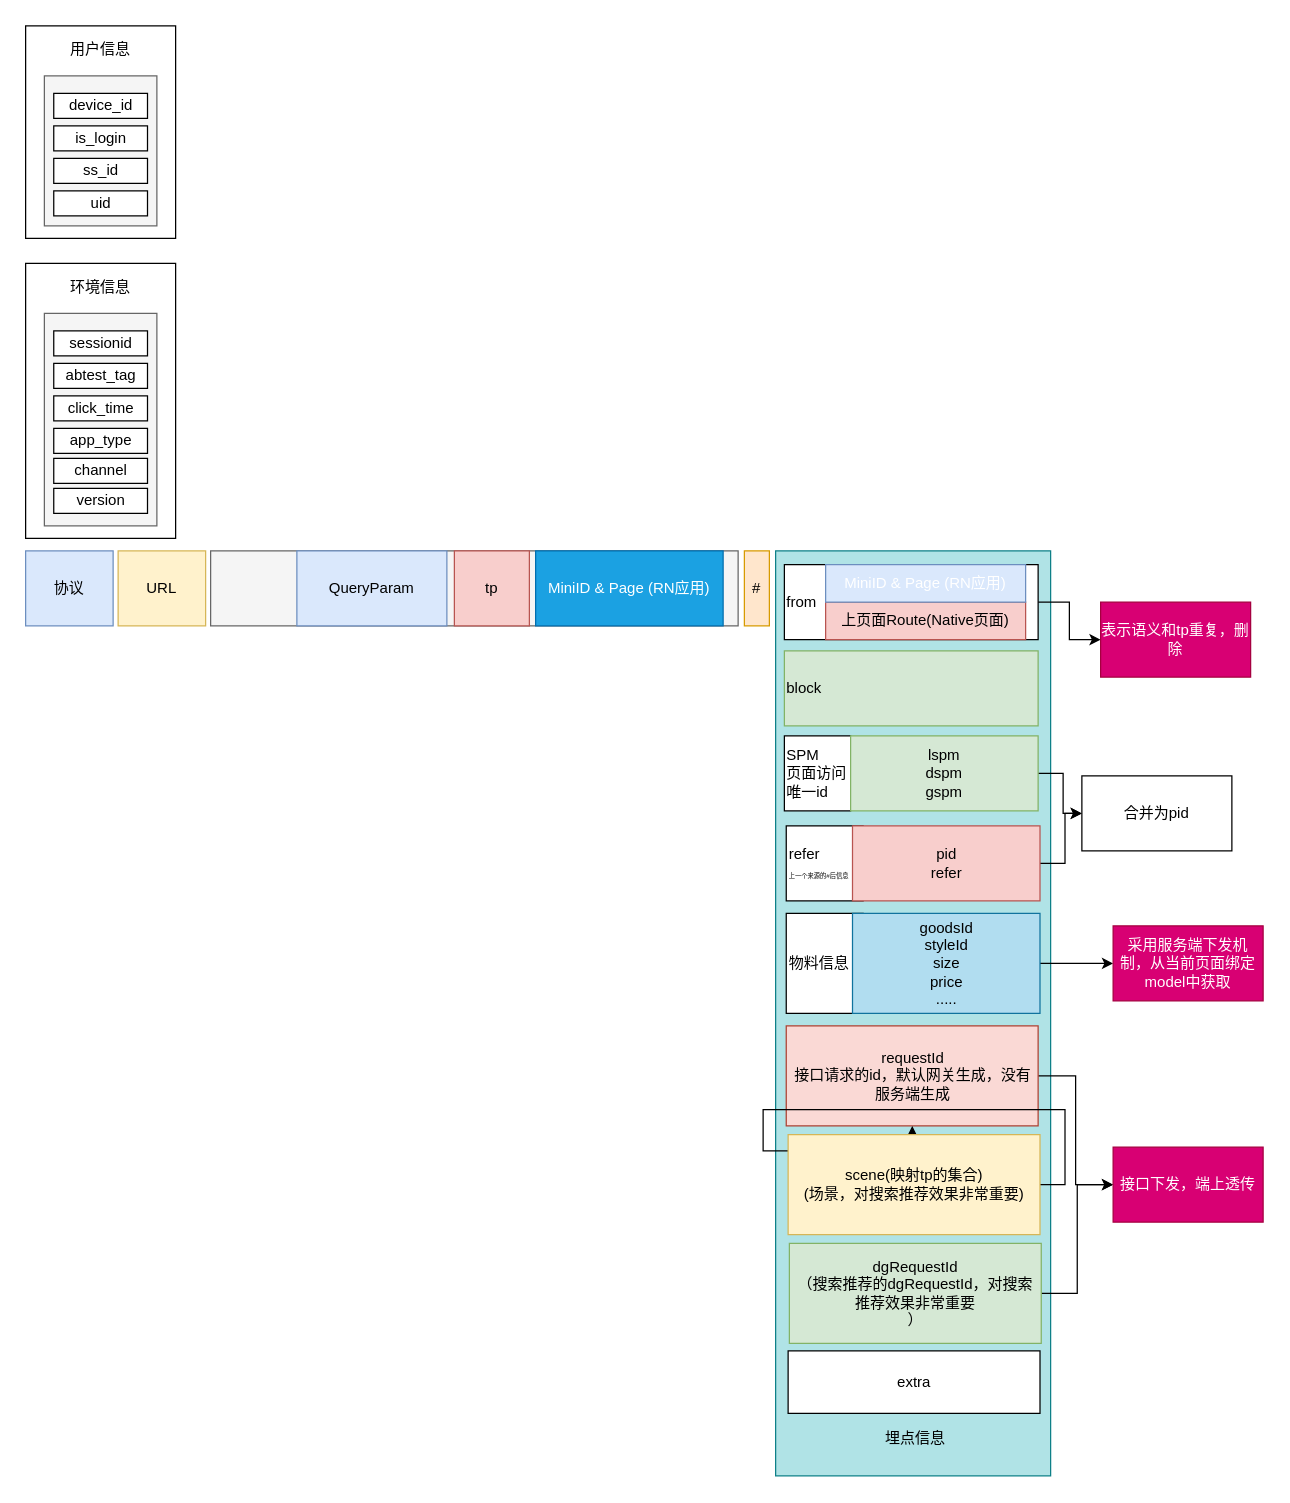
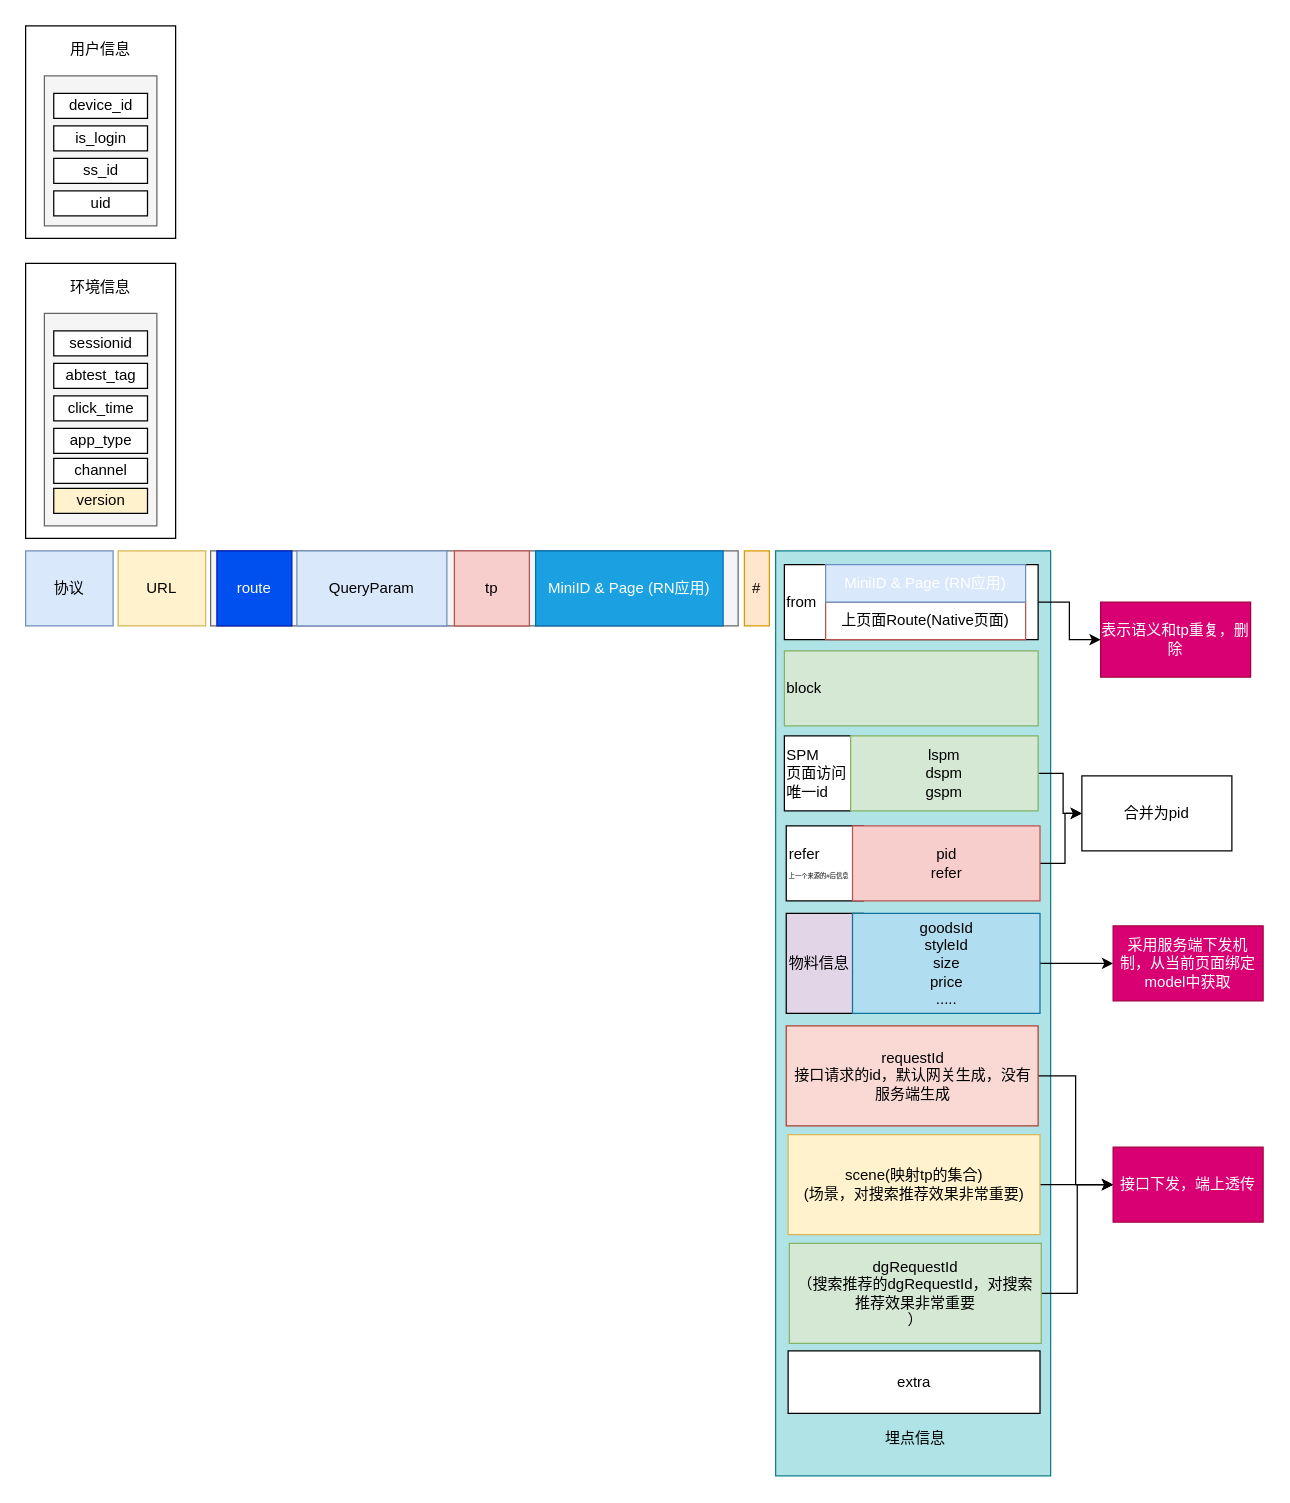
node "version": fillcolor #ffffff -> #fff2cc
node "route": added
node "上页面Route(Native页面)": fillcolor #f8cecc -> #ffffff
node "物料信息": fillcolor #ffffff -> #e1d5e7
edge "scene(映射tp的集合) (场景，对搜索推荐效果非常重要)" -> "requestId 接口请求的id，默认网关生成，没有服务端生成": now "scene(映射tp的集合) (场景，对搜索推荐效果非常重要)" -> "接口下发，端上透传"
